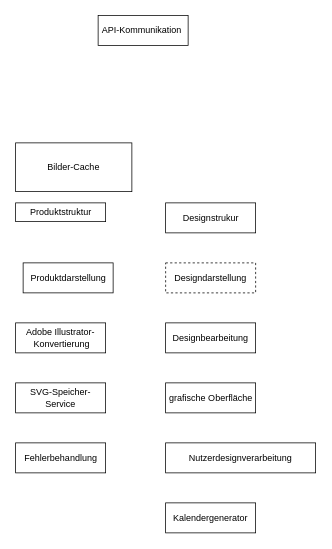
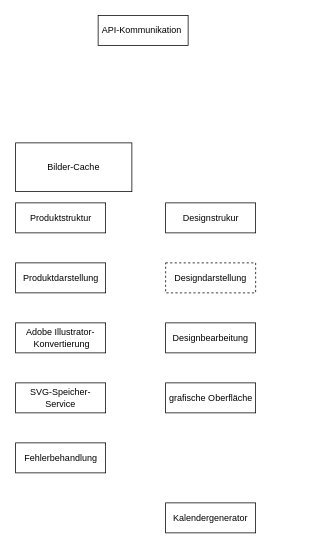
node "Produktstruktur": size 90x19 -> 90x30
node "Produktdarstellung": moved (68, 278) -> (60, 278)
node "Nutzerdesignverarbeitung": removed
